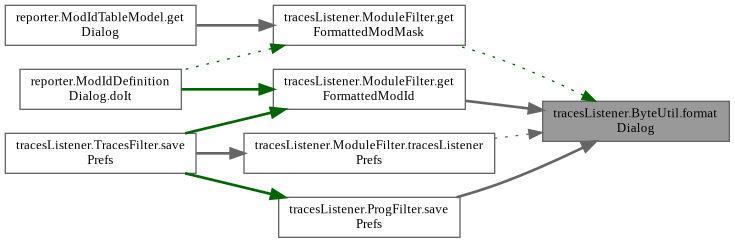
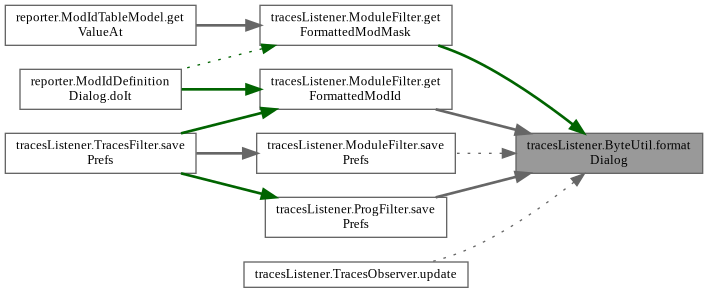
node "reporter.ModIdTableModel.get Dialog": label "reporter.ModIdTableModel.get Dialog" -> "reporter.ModIdTableModel.get ValueAt"
edge "tracesListener.ModuleFilter.get FormattedModMask" -> "tracesListener.ByteUtil.format Dialog": style dotted -> bold
node "tracesListener.ModuleFilter.tracesListener Prefs": label "tracesListener.ModuleFilter.tracesListener Prefs" -> "tracesListener.ModuleFilter.save Prefs"
node "tracesListener.TracesObserver.update": added
